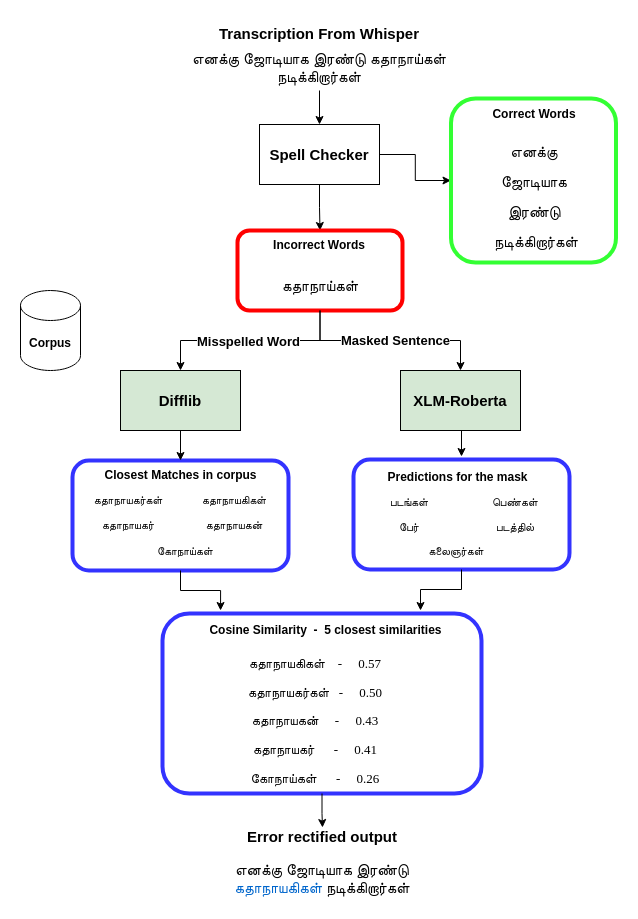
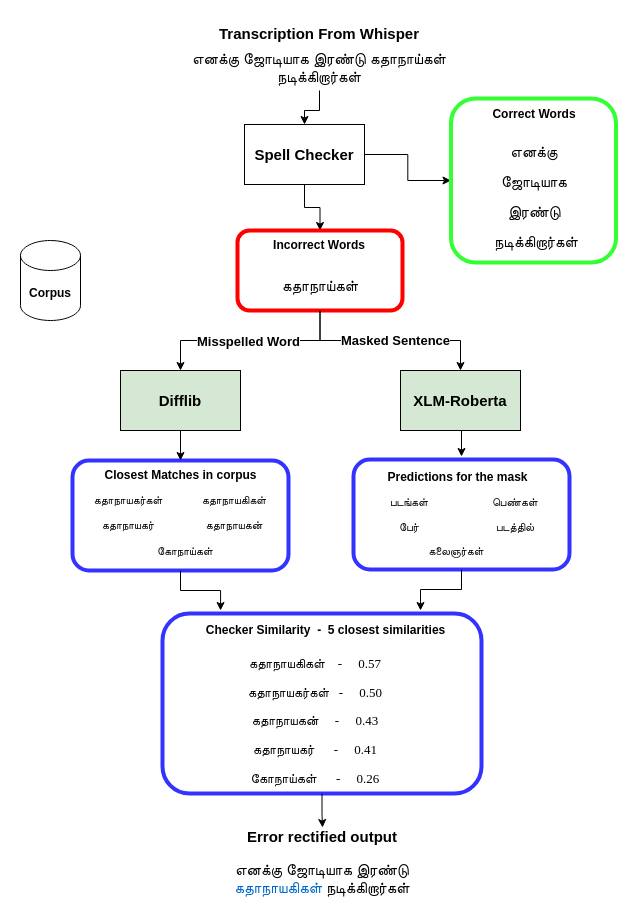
node "Spell Checker": moved (320, 155) -> (305, 155)
node "Corpus": moved (51, 331) -> (51, 281)
node "Cosine Similarity - 5 closest similarities": label "Cosine Similarity - 5 closest similarities" -> "Checker Similarity - 5 closest similarities"
